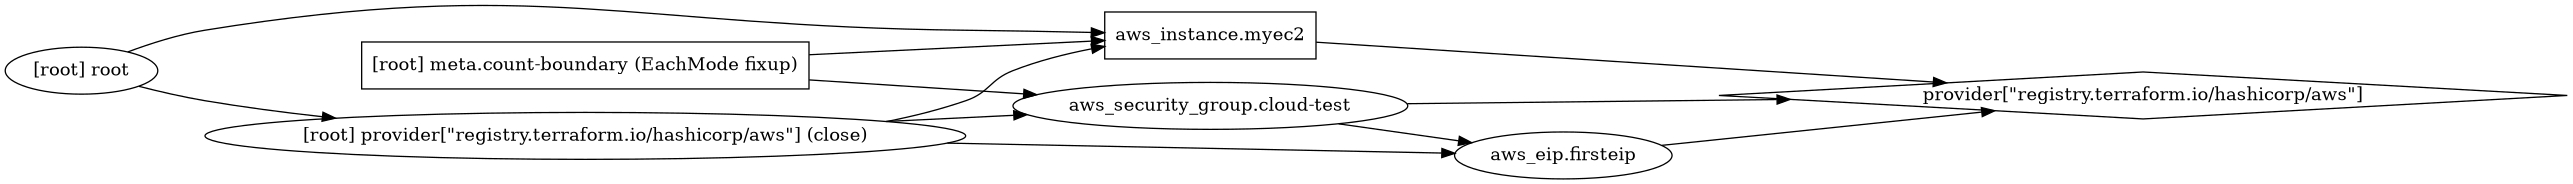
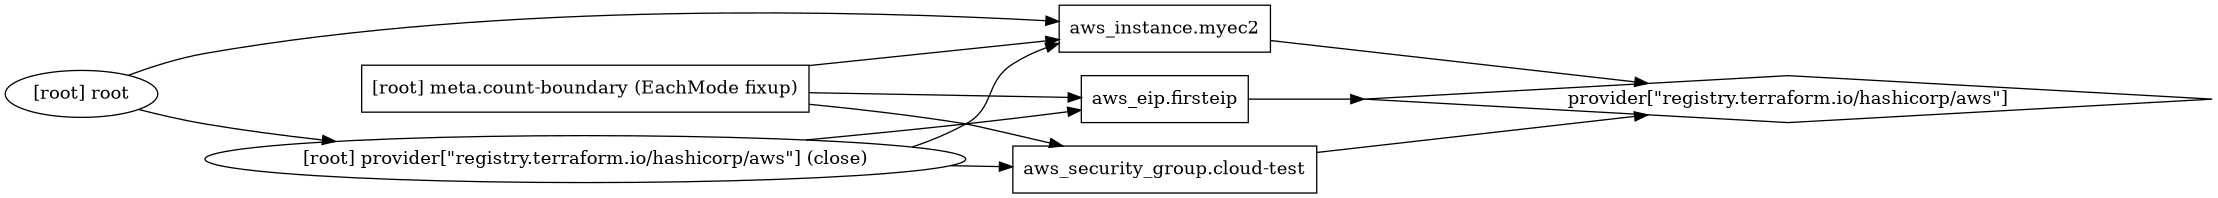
node "aws_security_group.cloud-test": shape ellipse -> box
edge "aws_security_group.cloud-test" -> "aws_eip.firsteip": now "[root] meta.count-boundary (EachMode fixup)" -> "aws_eip.firsteip"
node "aws_eip.firsteip": shape ellipse -> box
